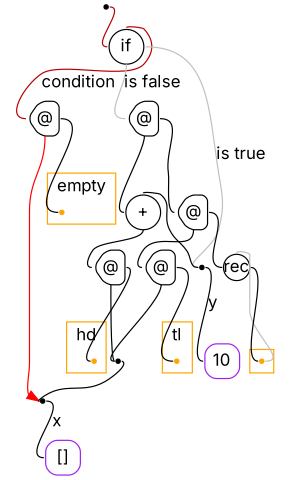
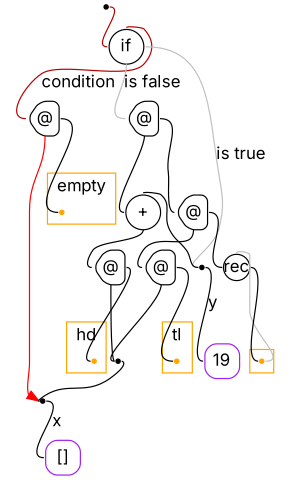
node "10": label "10" -> "19"
